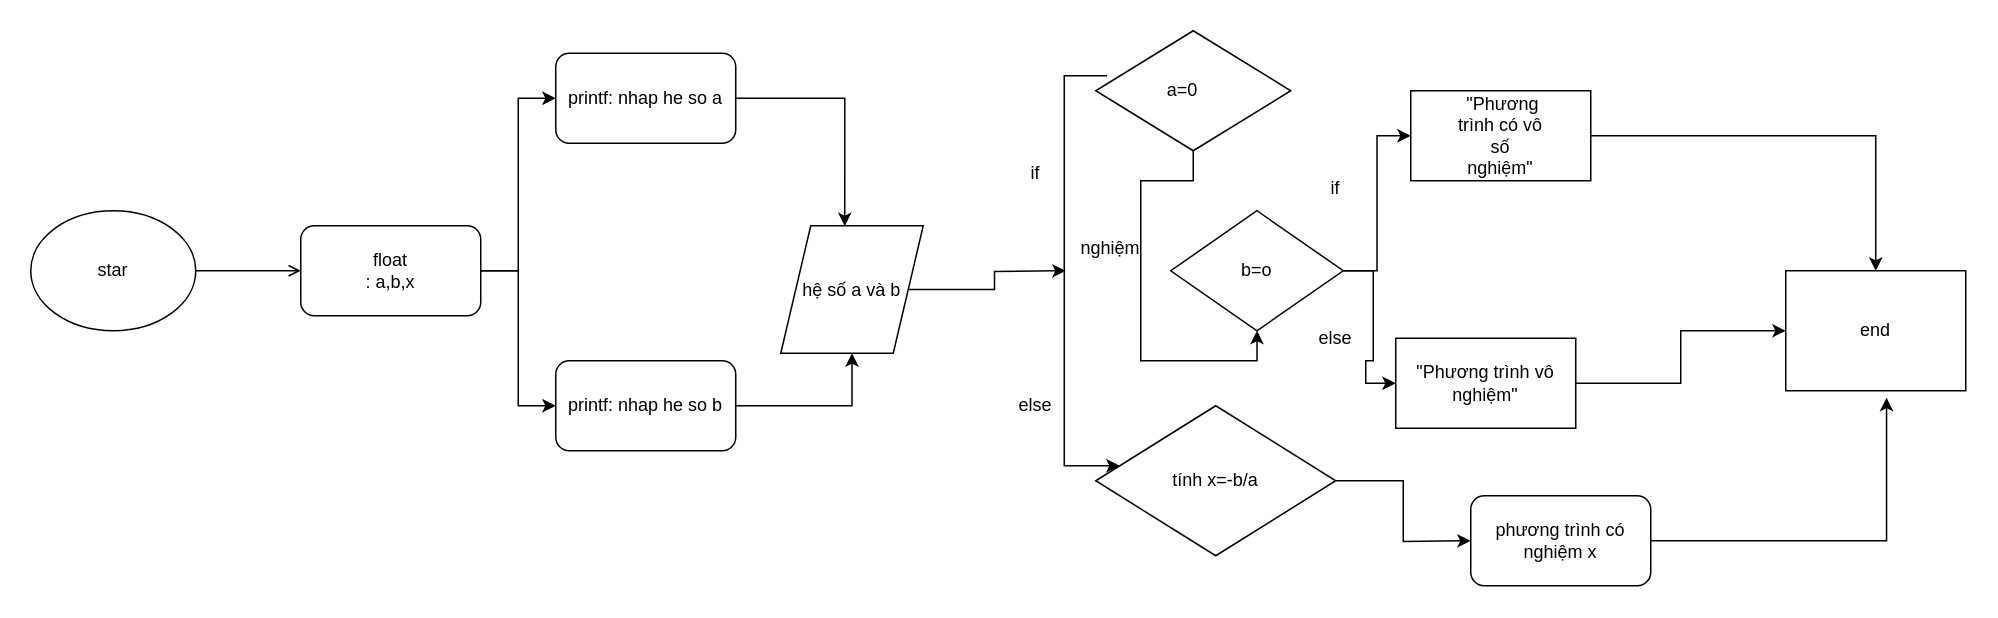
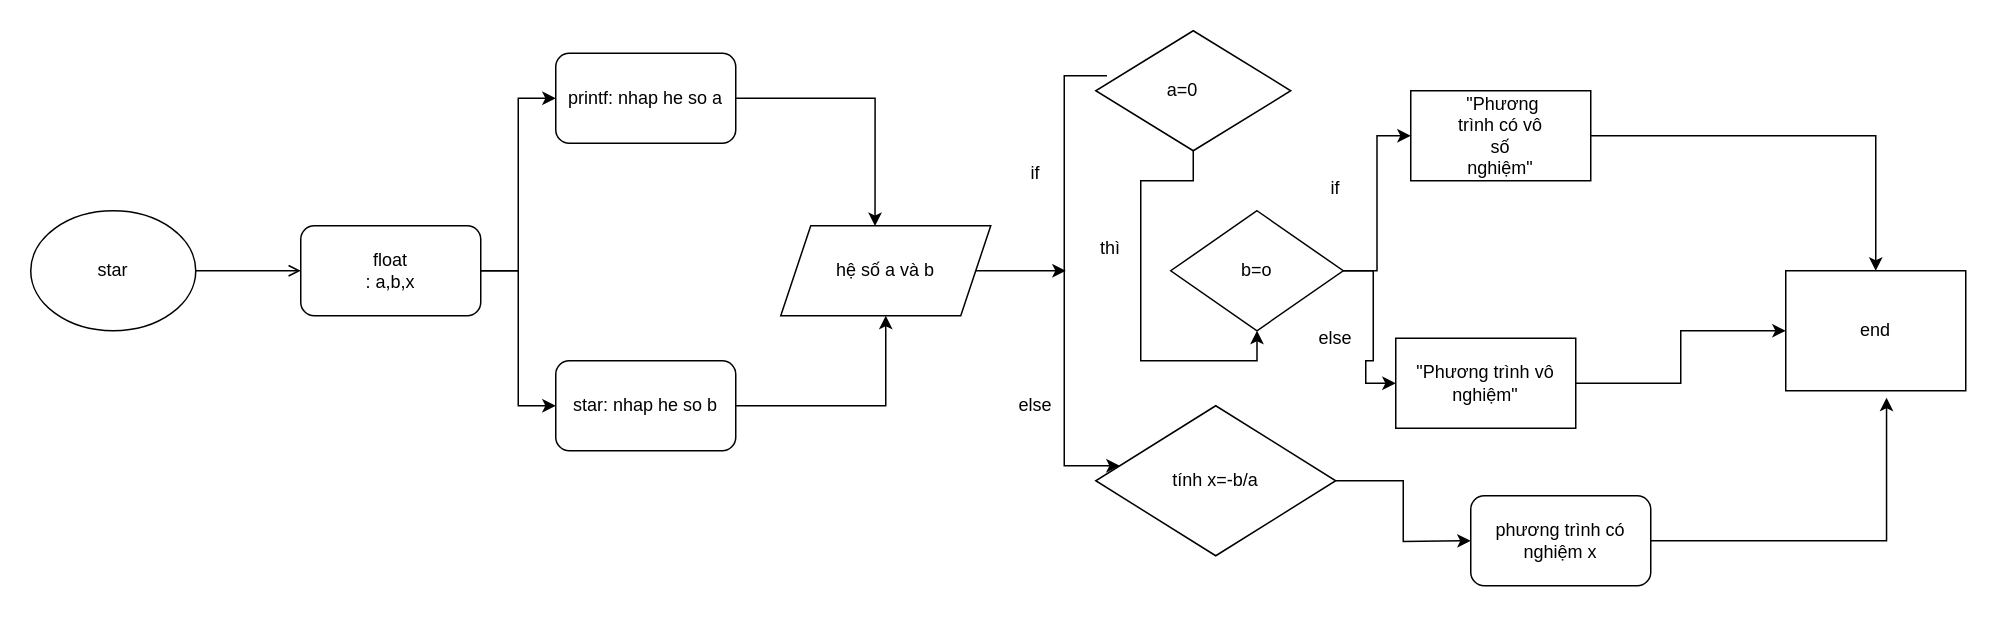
node "nghiệm": label "nghiệm" -> "thì"
node "hệ số a và b": size 143x128 -> 210x90
node "printf: nhap he so b": label "printf: nhap he so b" -> "star: nhap he so b"
